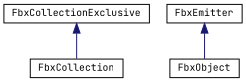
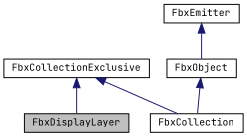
edge "FbxCollection" -> "FbxObject": added
node "FbxDisplayLayer": added
